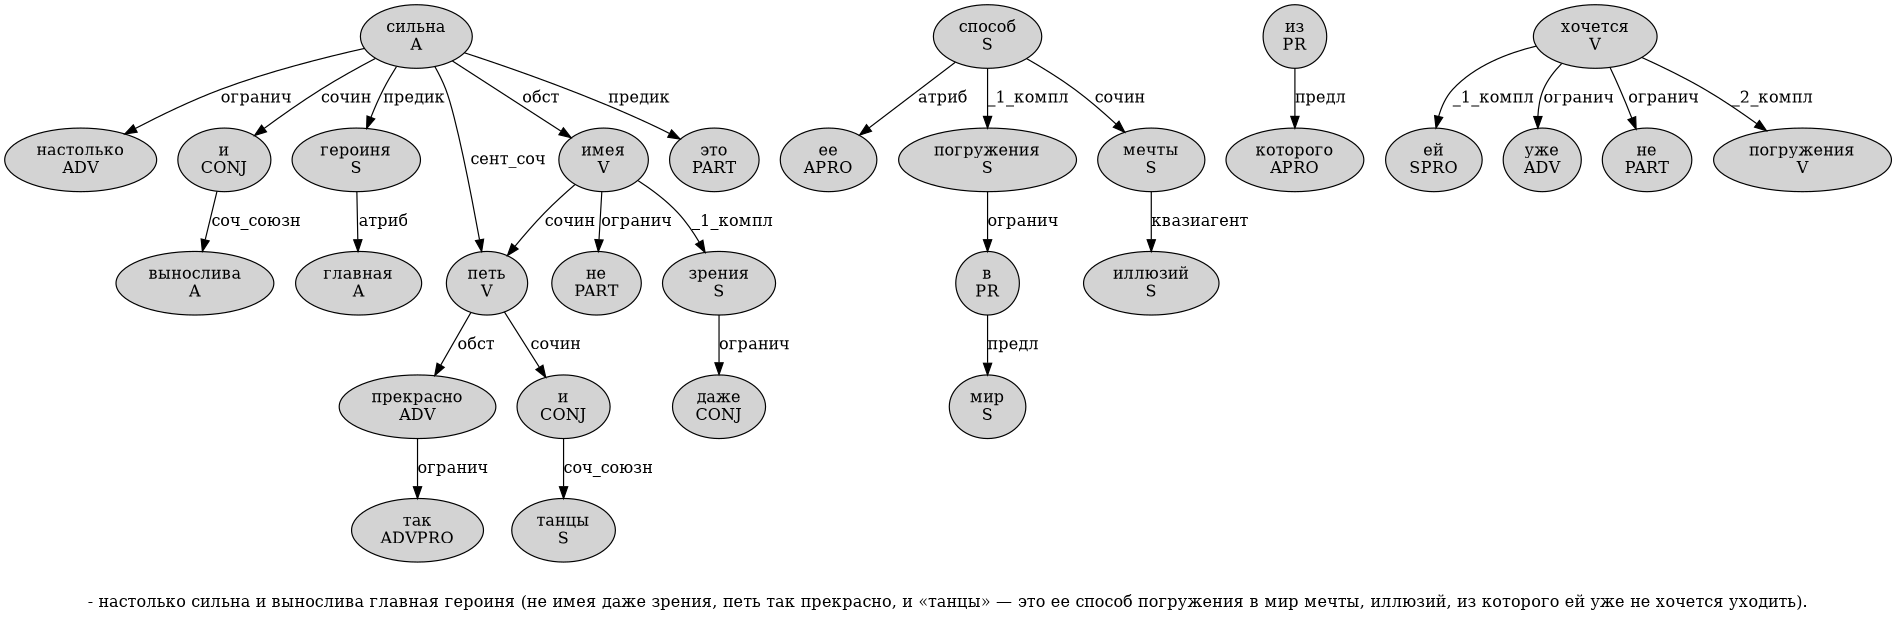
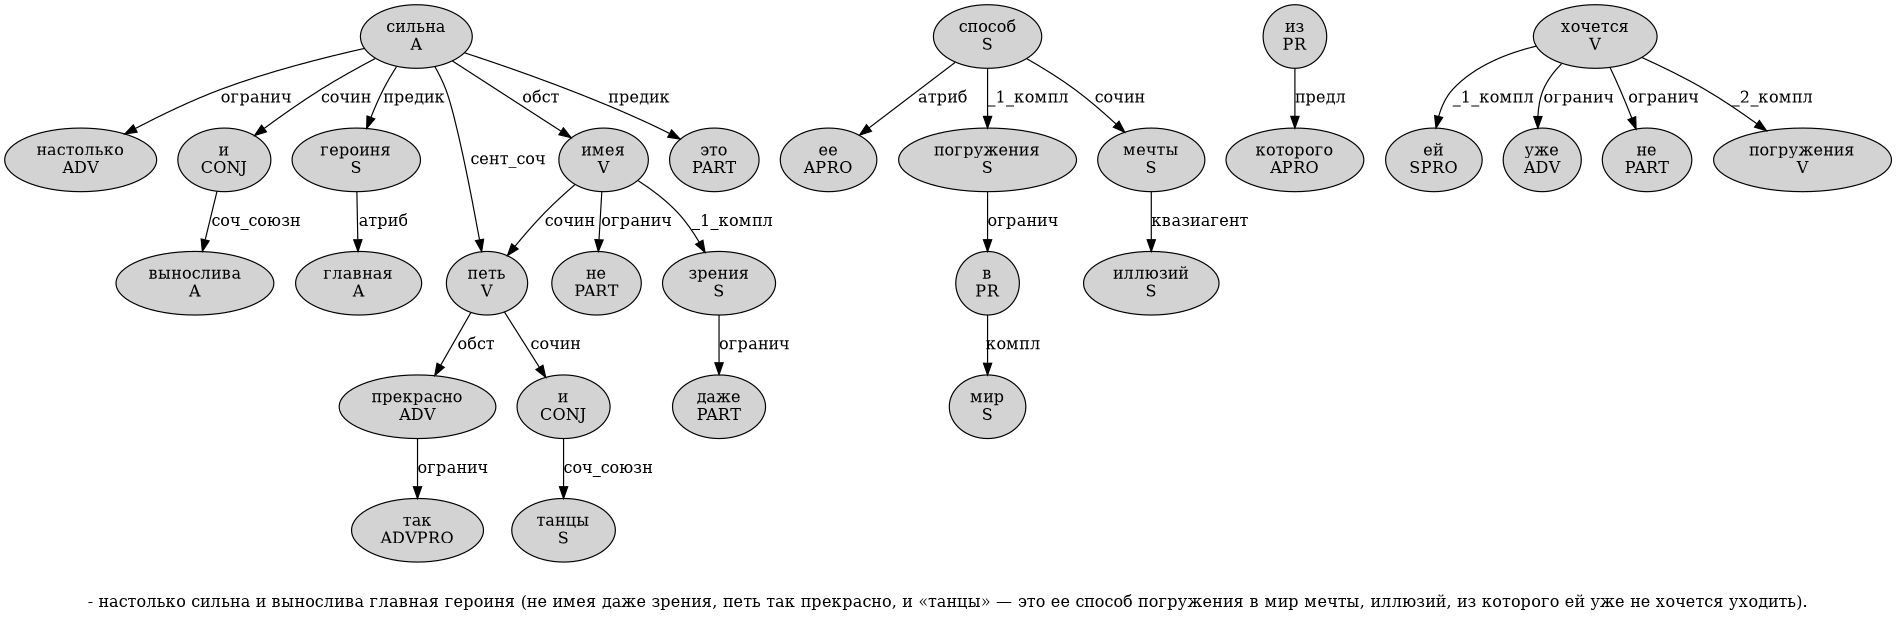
edge "в PR" -> "мир S": label "предл" -> "компл"
node "даже CONJ": label "даже CONJ" -> "даже PART"
